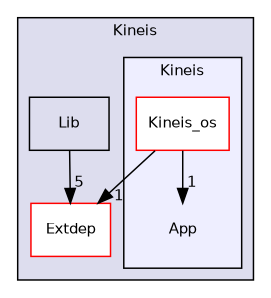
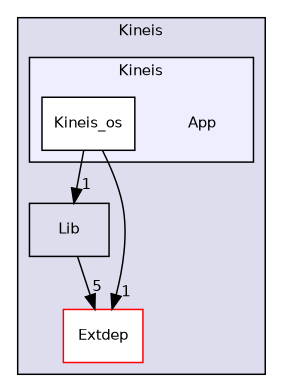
node "Kineis_os": color red -> black
edge "Kineis_os" -> "App": now "Kineis_os" -> "Lib"
